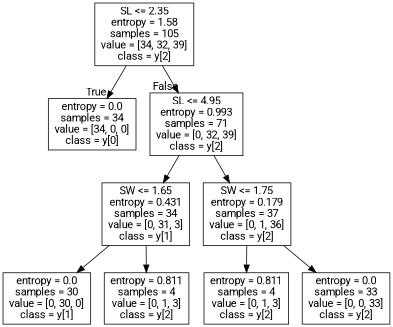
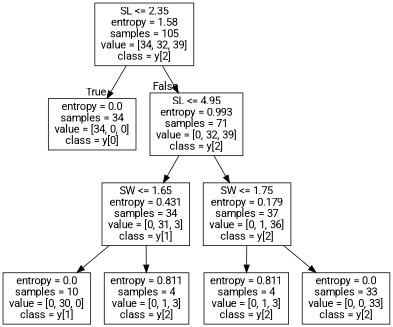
node "entropy = 0.0 samples = 30 value = [0, 30, 0] class = y[1]": label "entropy = 0.0 samples = 30 value = [0, 30, 0] class = y[1]" -> "entropy = 0.0 samples = 10 value = [0, 30, 0] class = y[1]"
